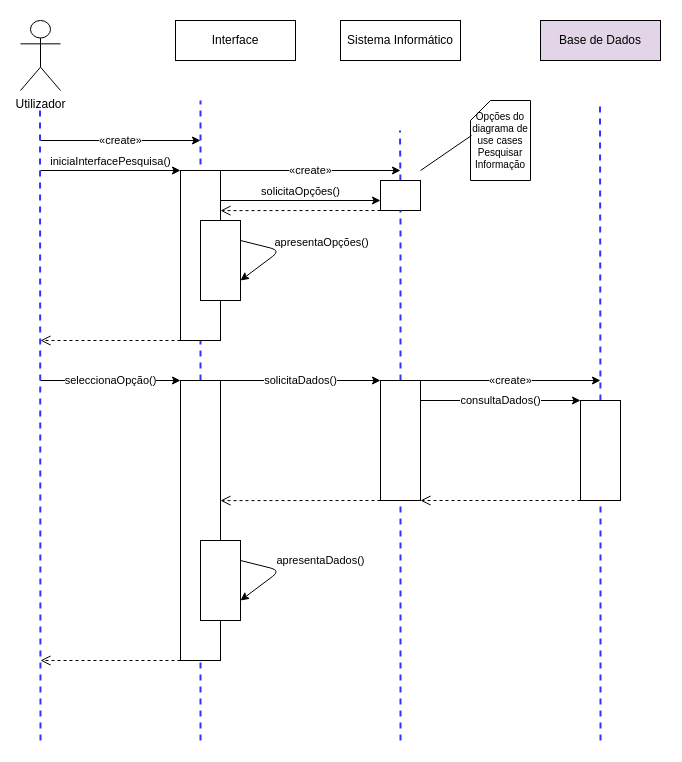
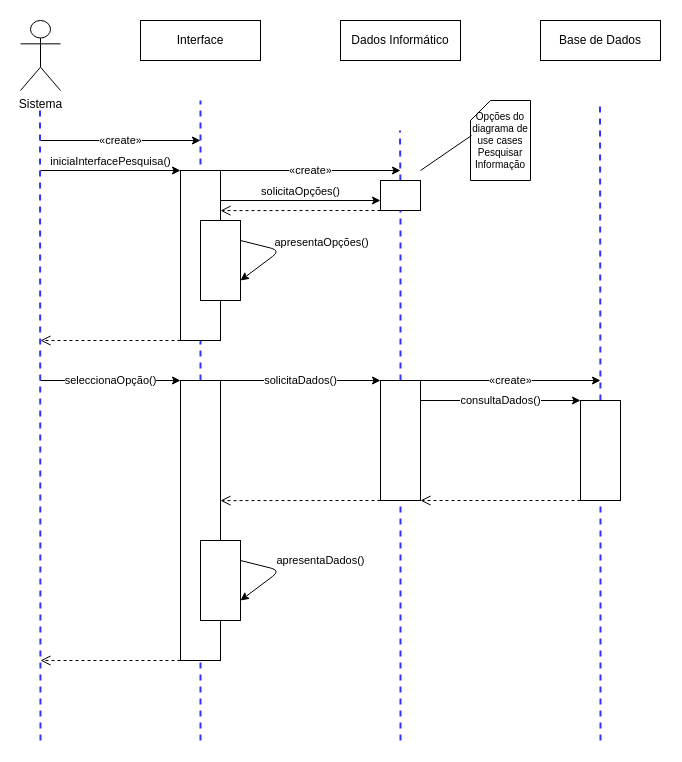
node "Interface": moved (236, 41) -> (201, 41)
node "Sistema Informático": label "Sistema Informático" -> "Dados Informático"
node "Base de Dados": fillcolor #e1d5e7 -> #ffffff
node "Utilizador": label "Utilizador" -> "Sistema"
